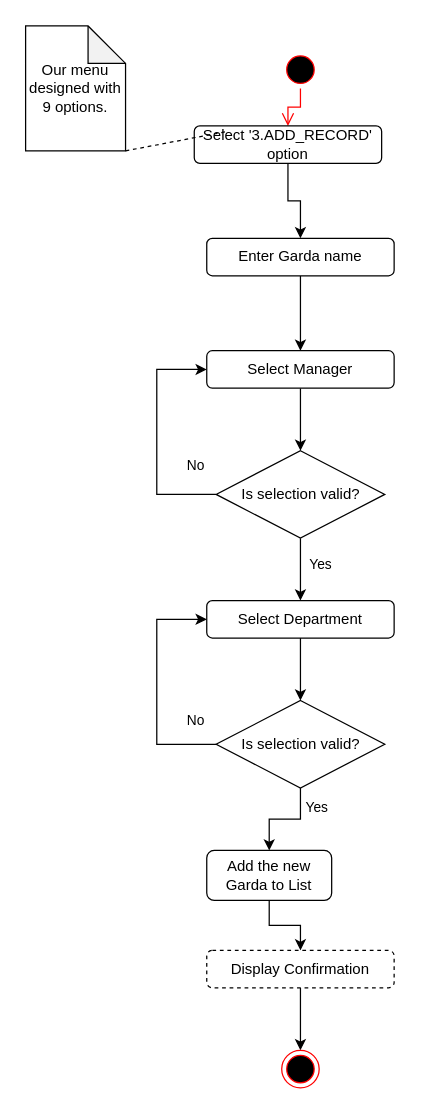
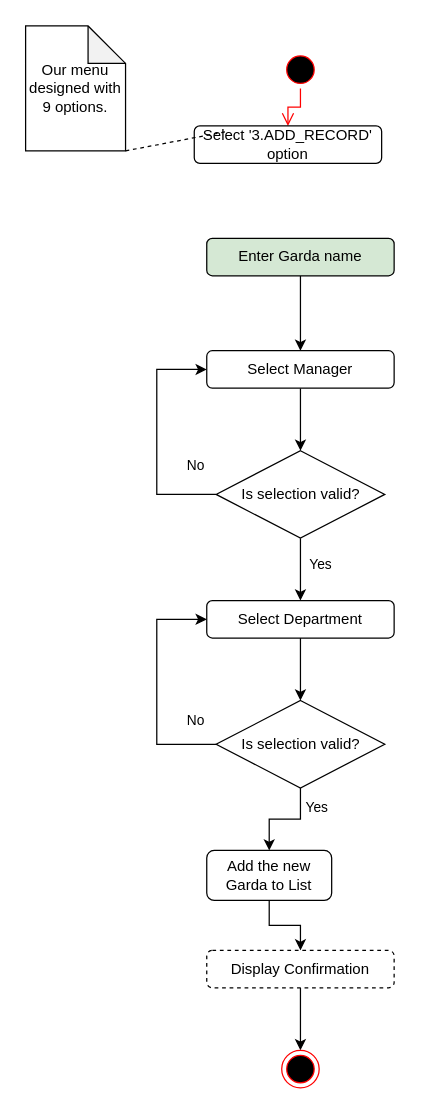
edge "Select '3.ADD_RECORD' option" -> "Enter Garda name": removed
node "Enter Garda name": fillcolor #ffffff -> #d5e8d4
